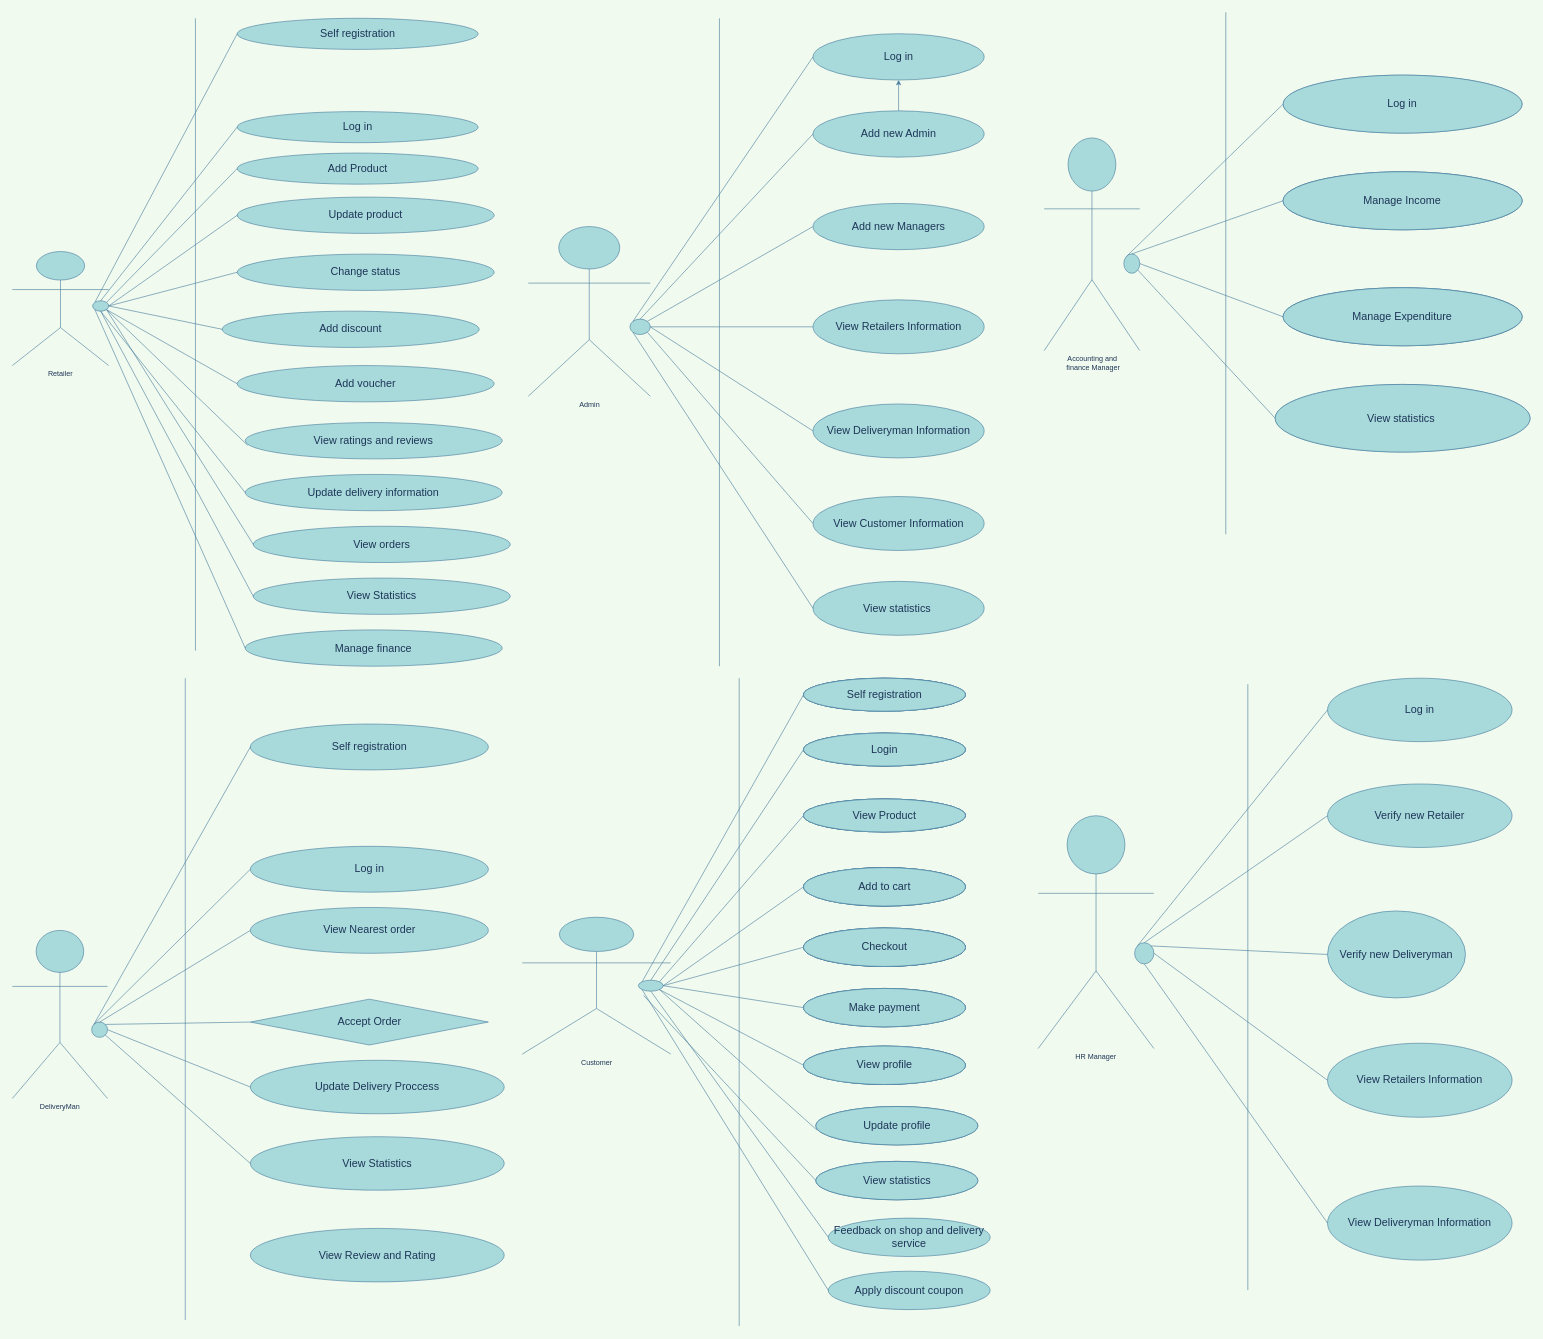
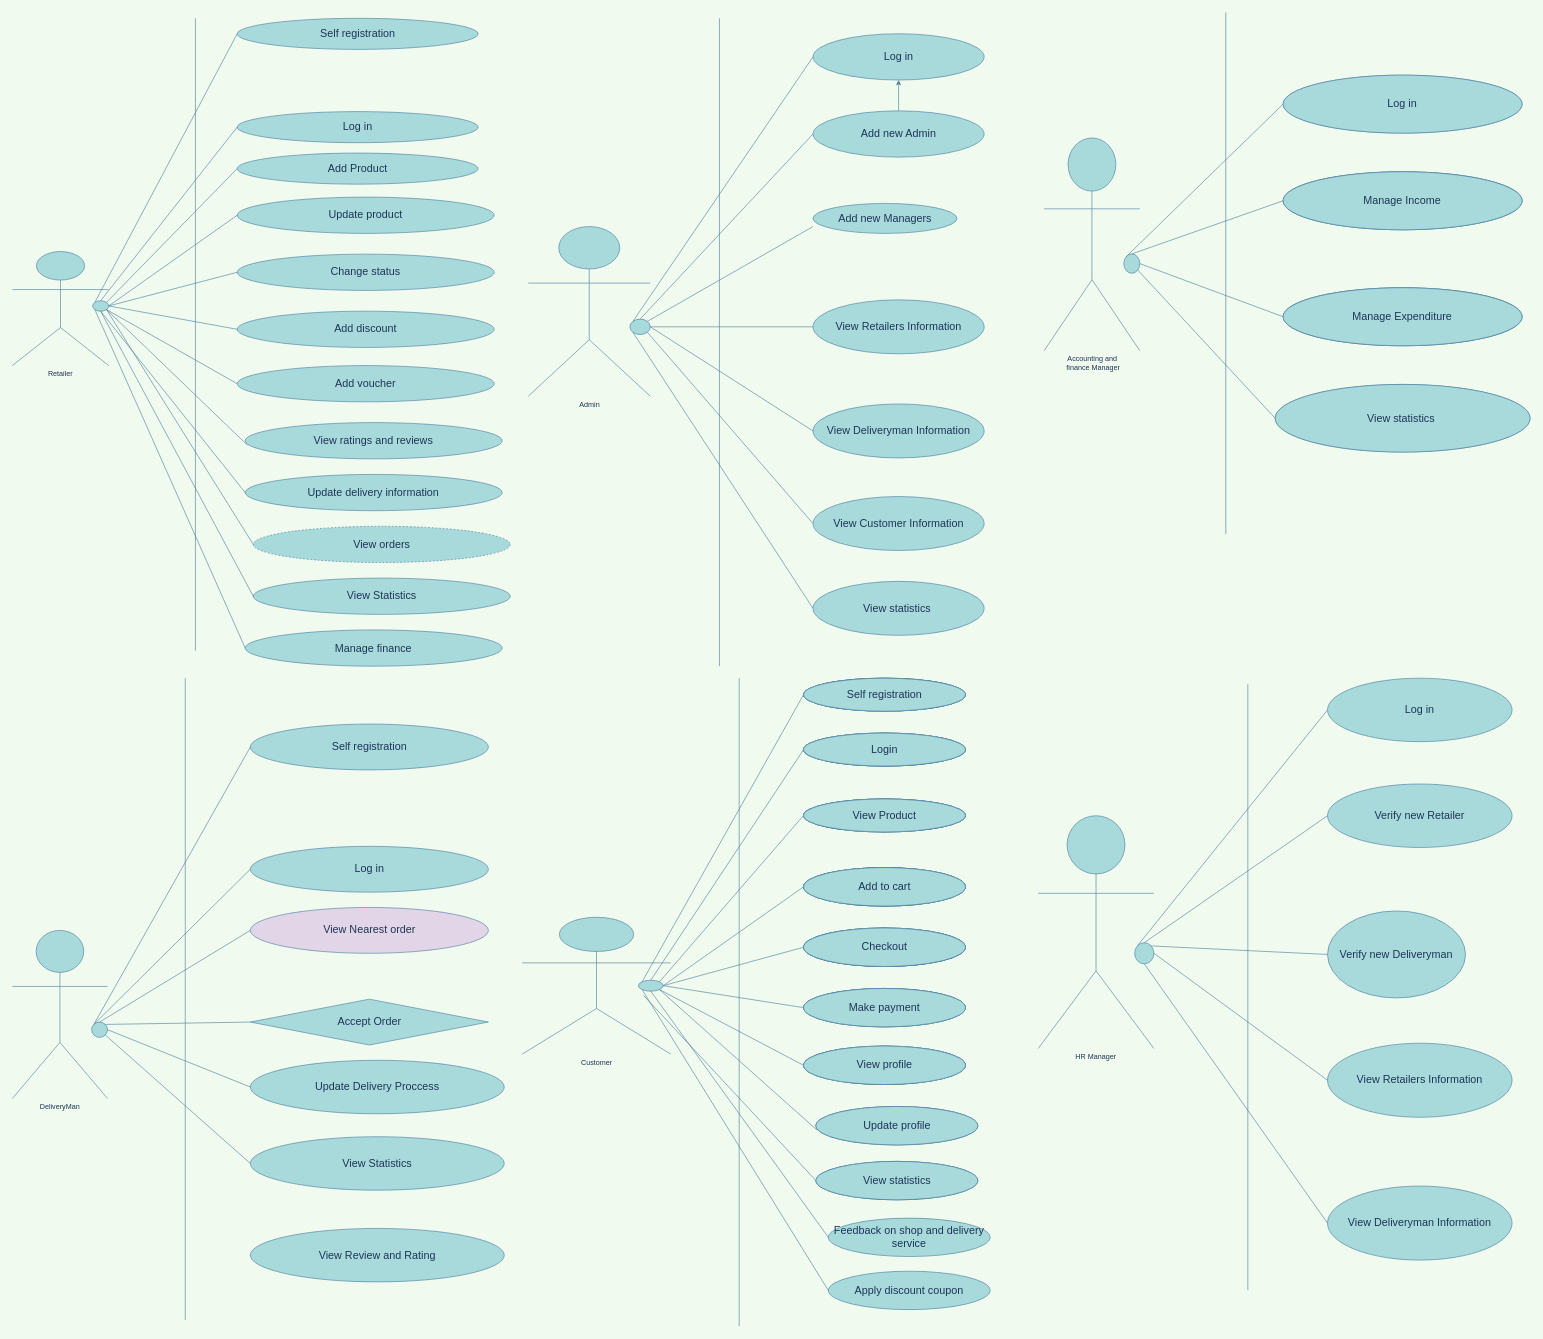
node "Add new Managers": size 171x46 -> 144x30
node "Add discount": moved (351, 329) -> (366, 329)
node "View orders": style solid -> dashed
node "View Nearest order": fillcolor #a8dadc -> #e1d5e7
